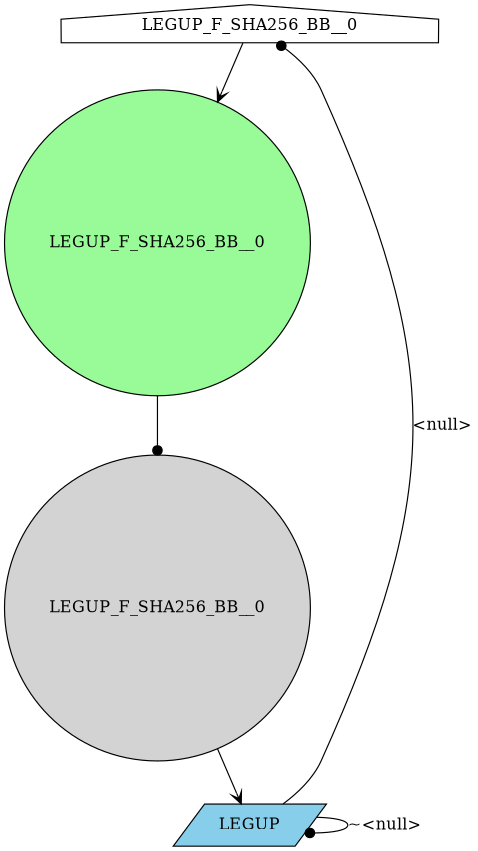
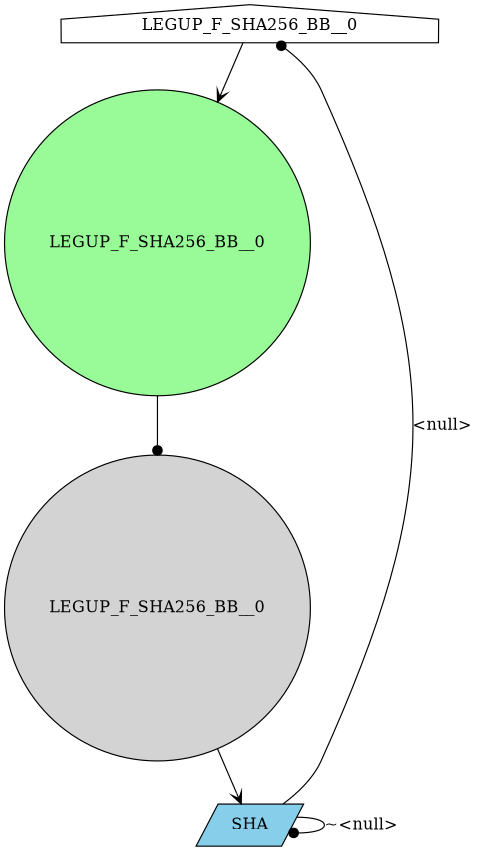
node "LEGUP": label "LEGUP" -> "SHA"
